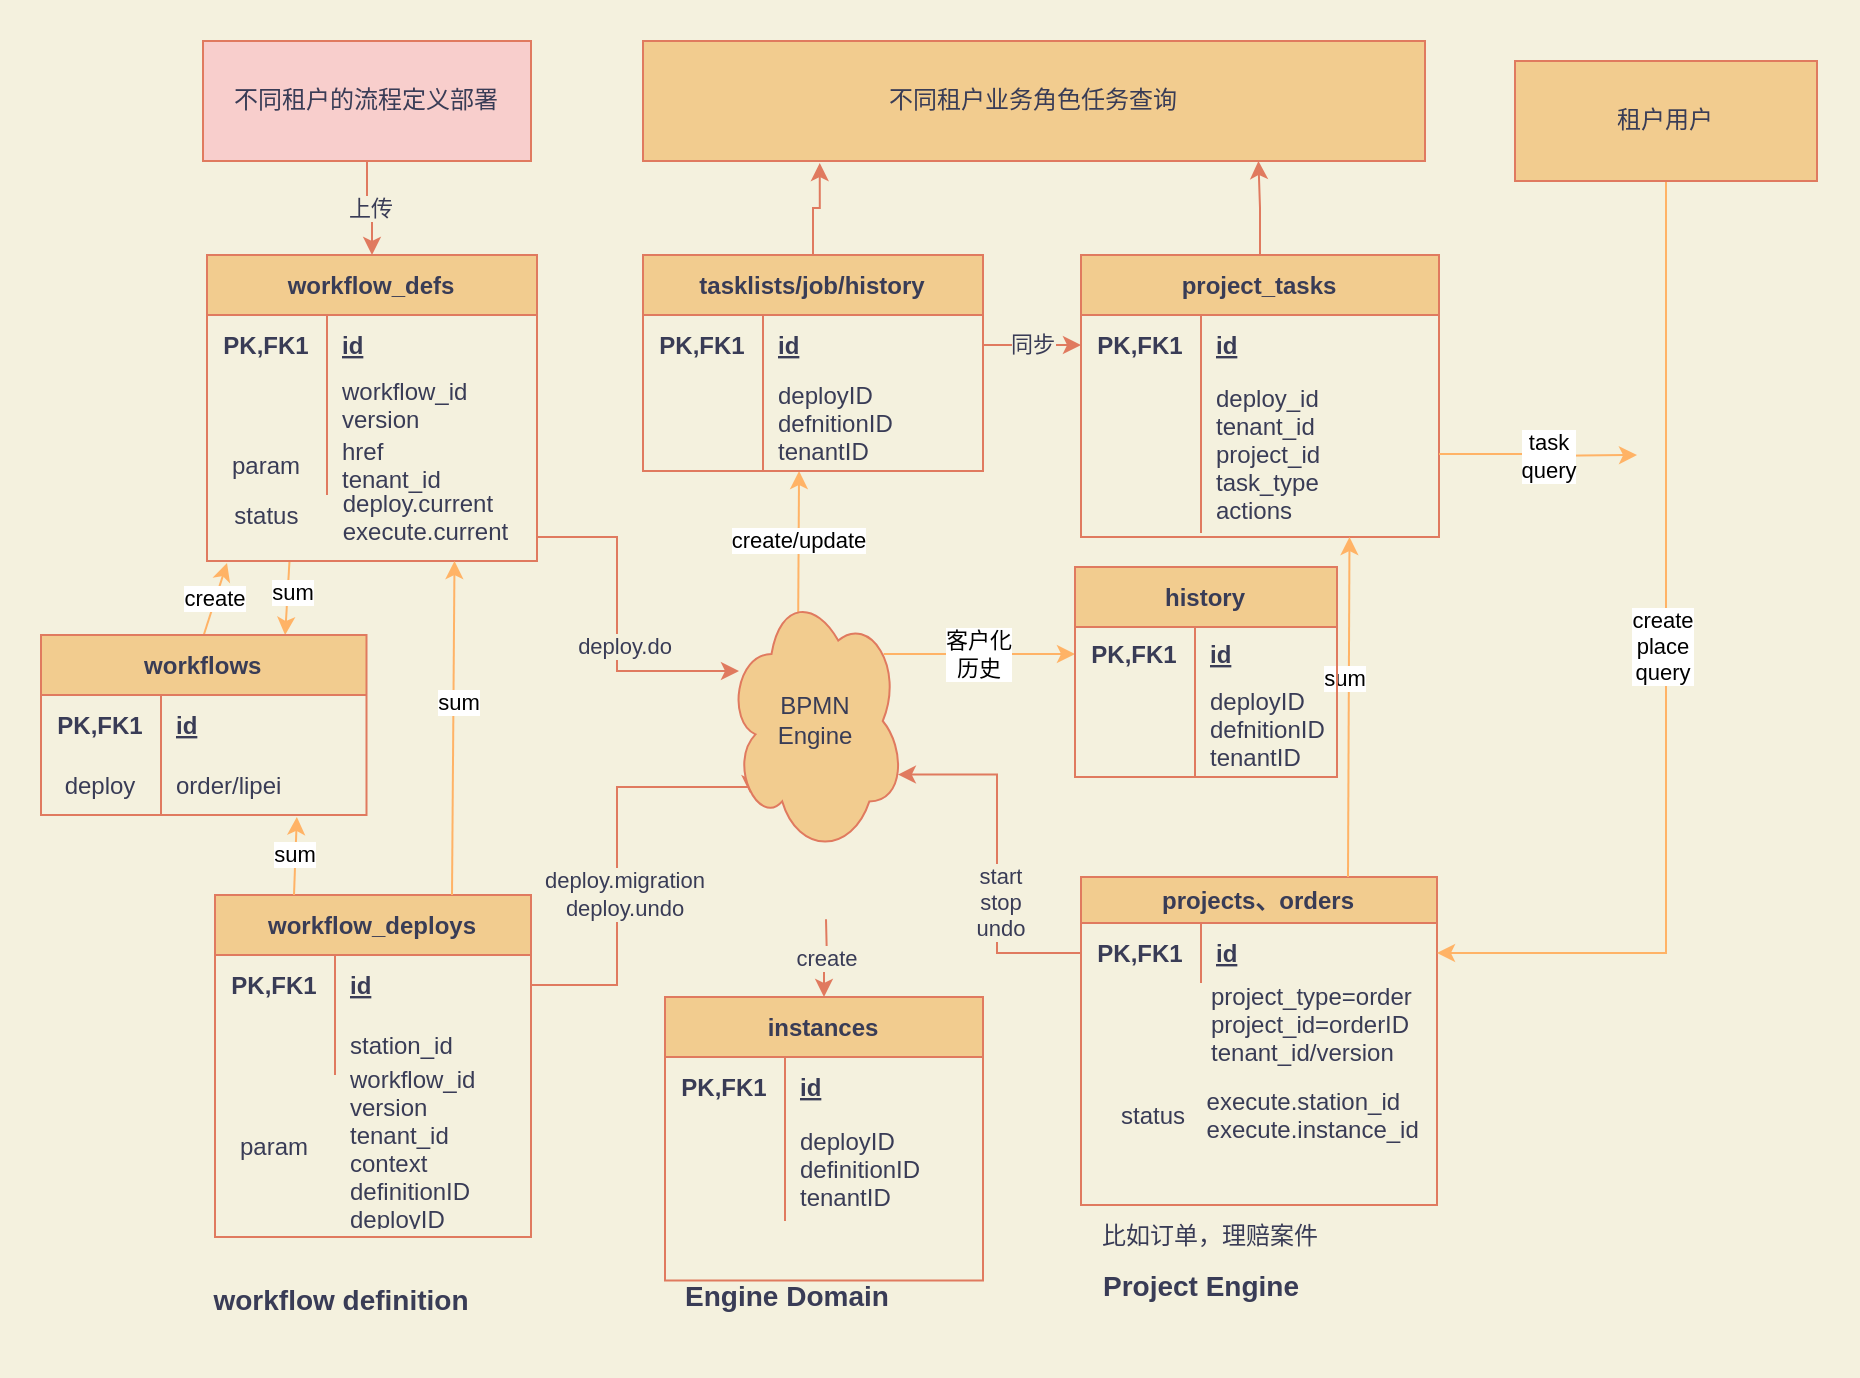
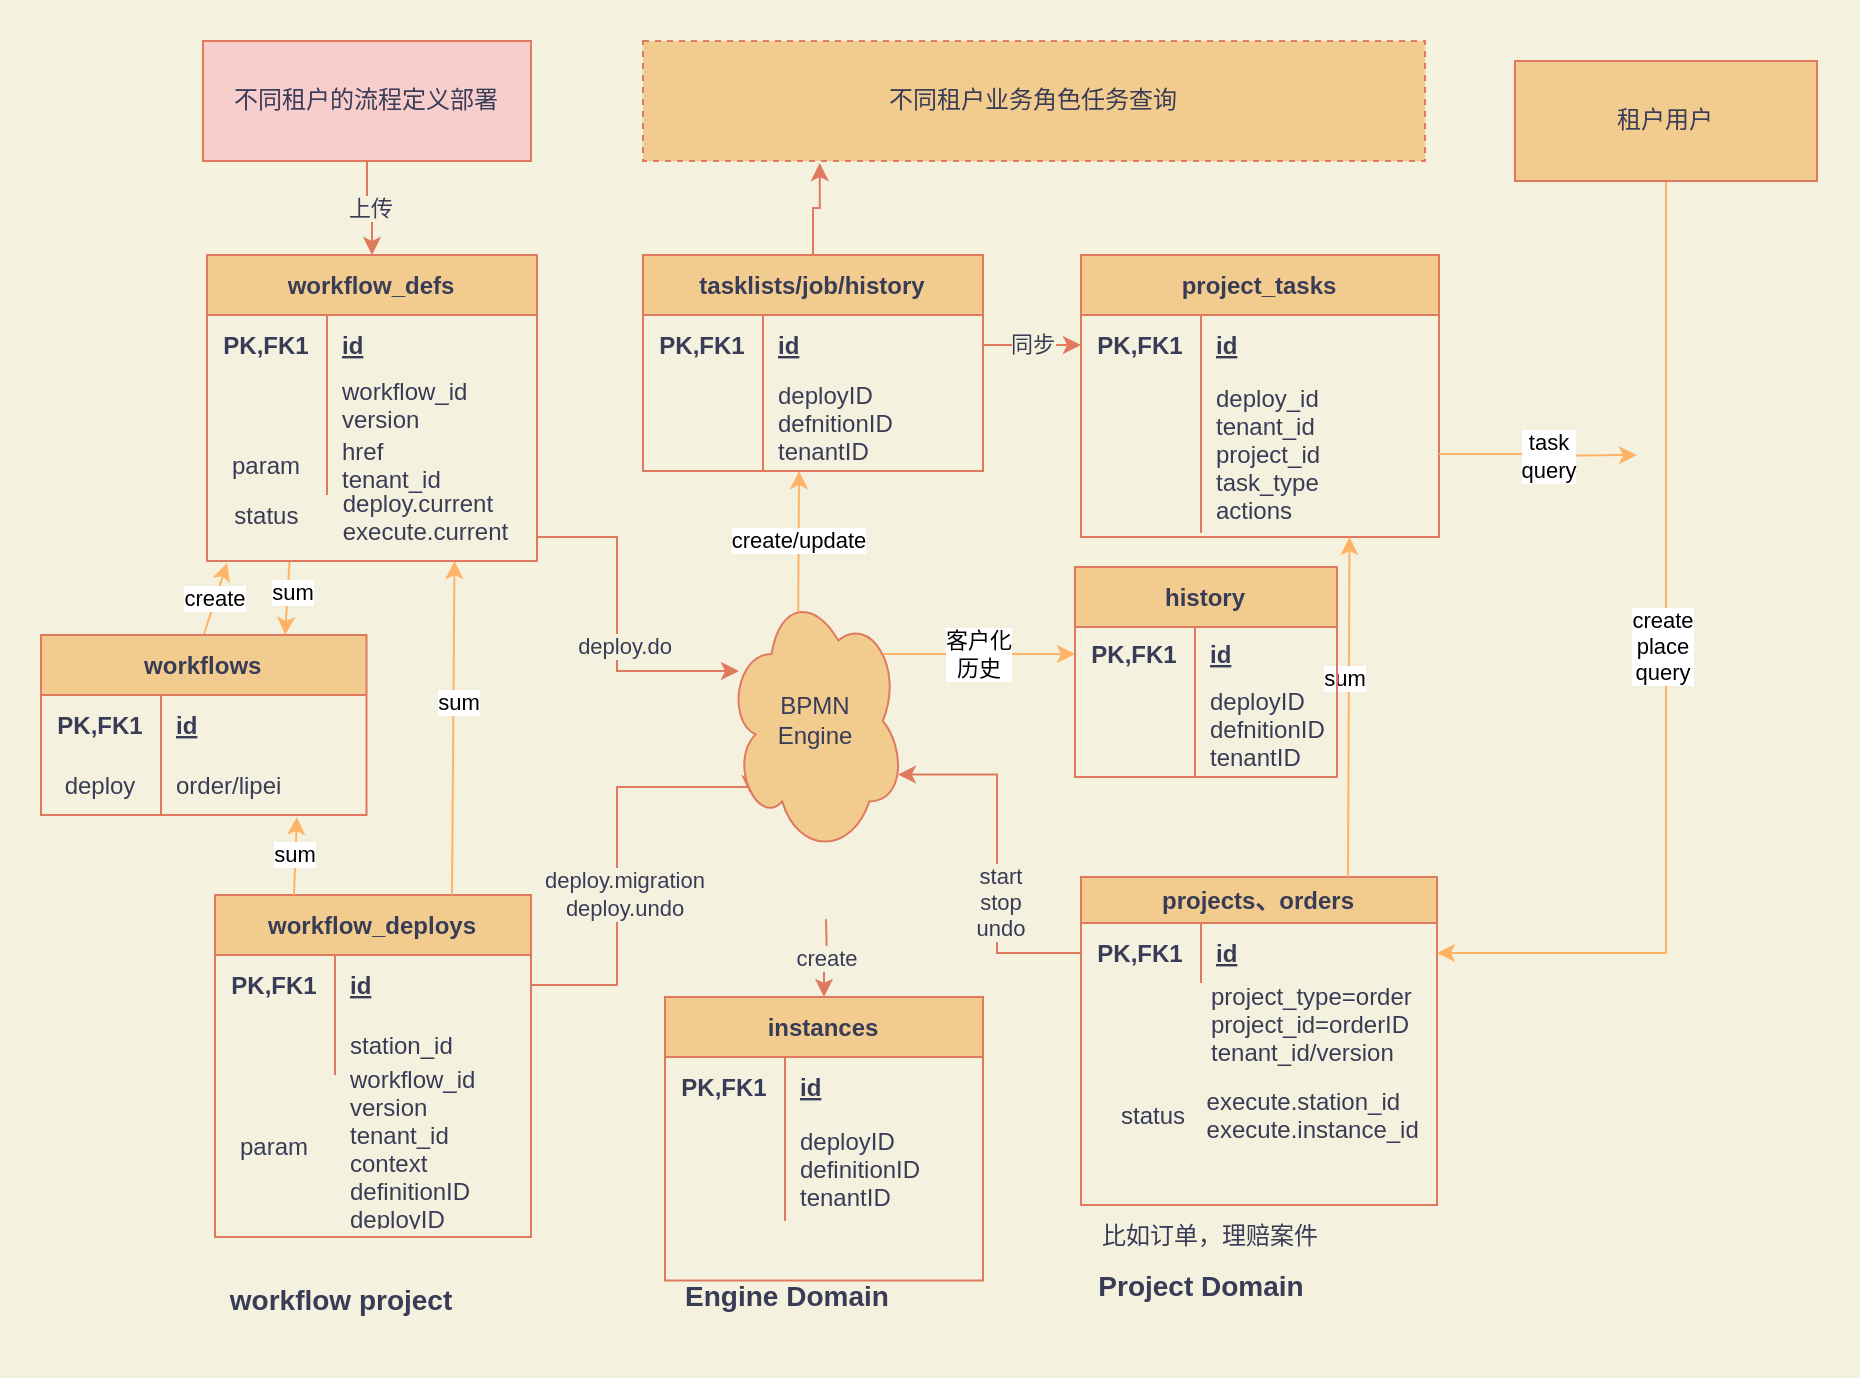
node "不同租户业务角色任务查询": style solid -> dashed
edge "project_tasks" -> "不同租户业务角色任务查询": removed
node "Project Engine": label "Project Engine" -> "Project Domain"
node "workflow definition": label "workflow definition" -> "workflow project"
